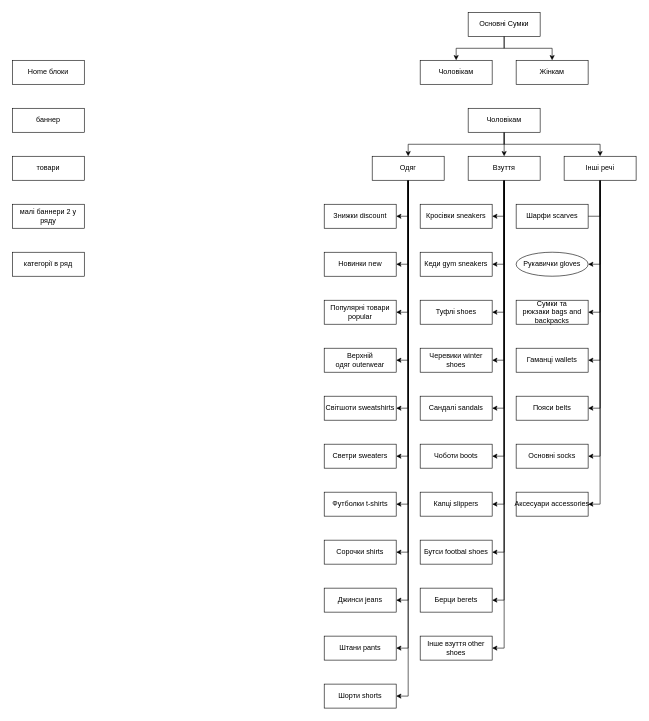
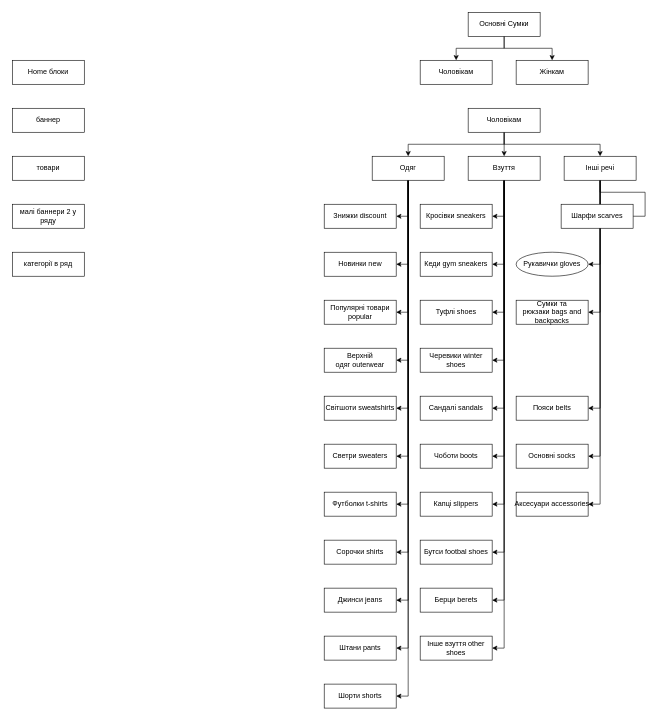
node "Шарфи scarves": moved (552, 216) -> (597, 216)
node "Гаманці wallets": removed
edge "Інші речі" -> "Гаманці wallets": removed
